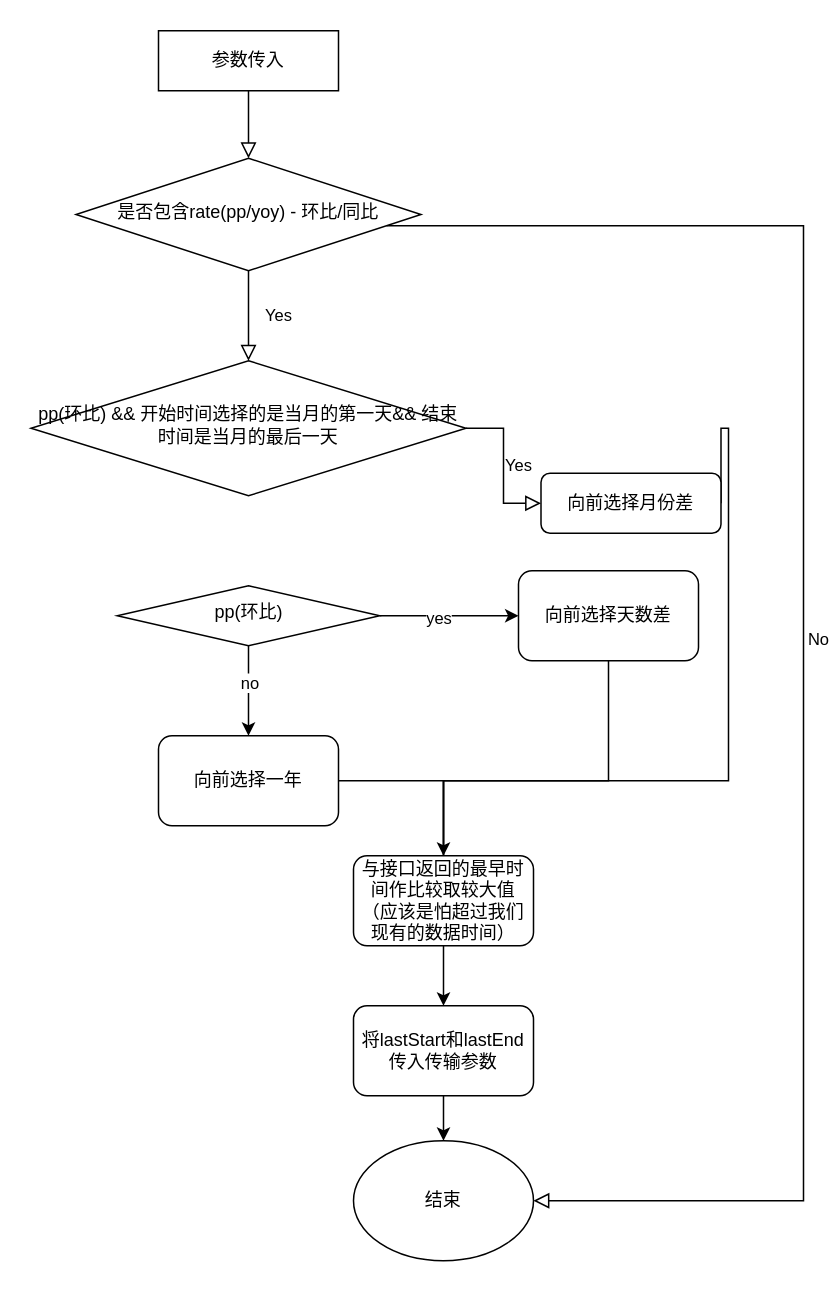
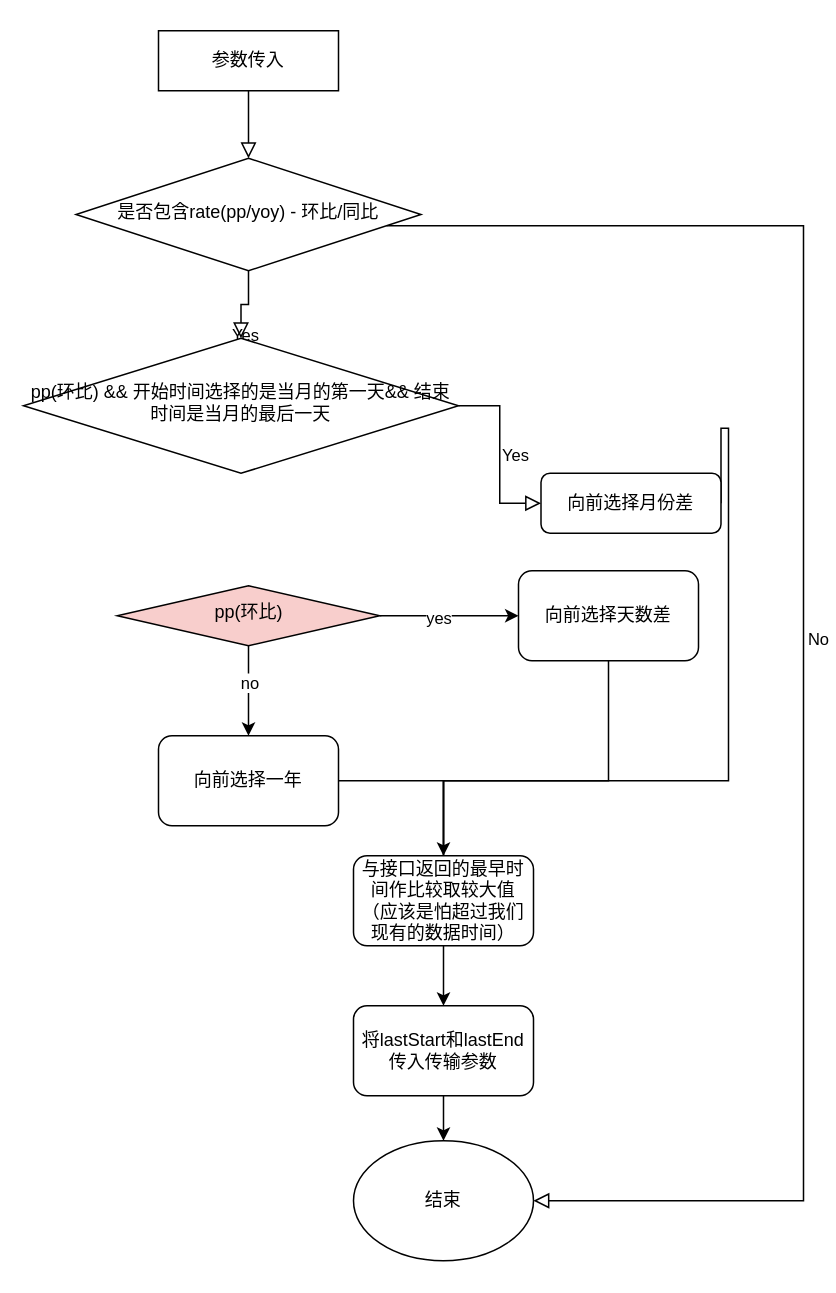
node "pp(环比) && 开始时间选择的是当月的第一天&& 结束时间是当月的最后一天": moved (248, 428) -> (241, 406)
node "pp(环比)": fillcolor #ffffff -> #f8cecc
